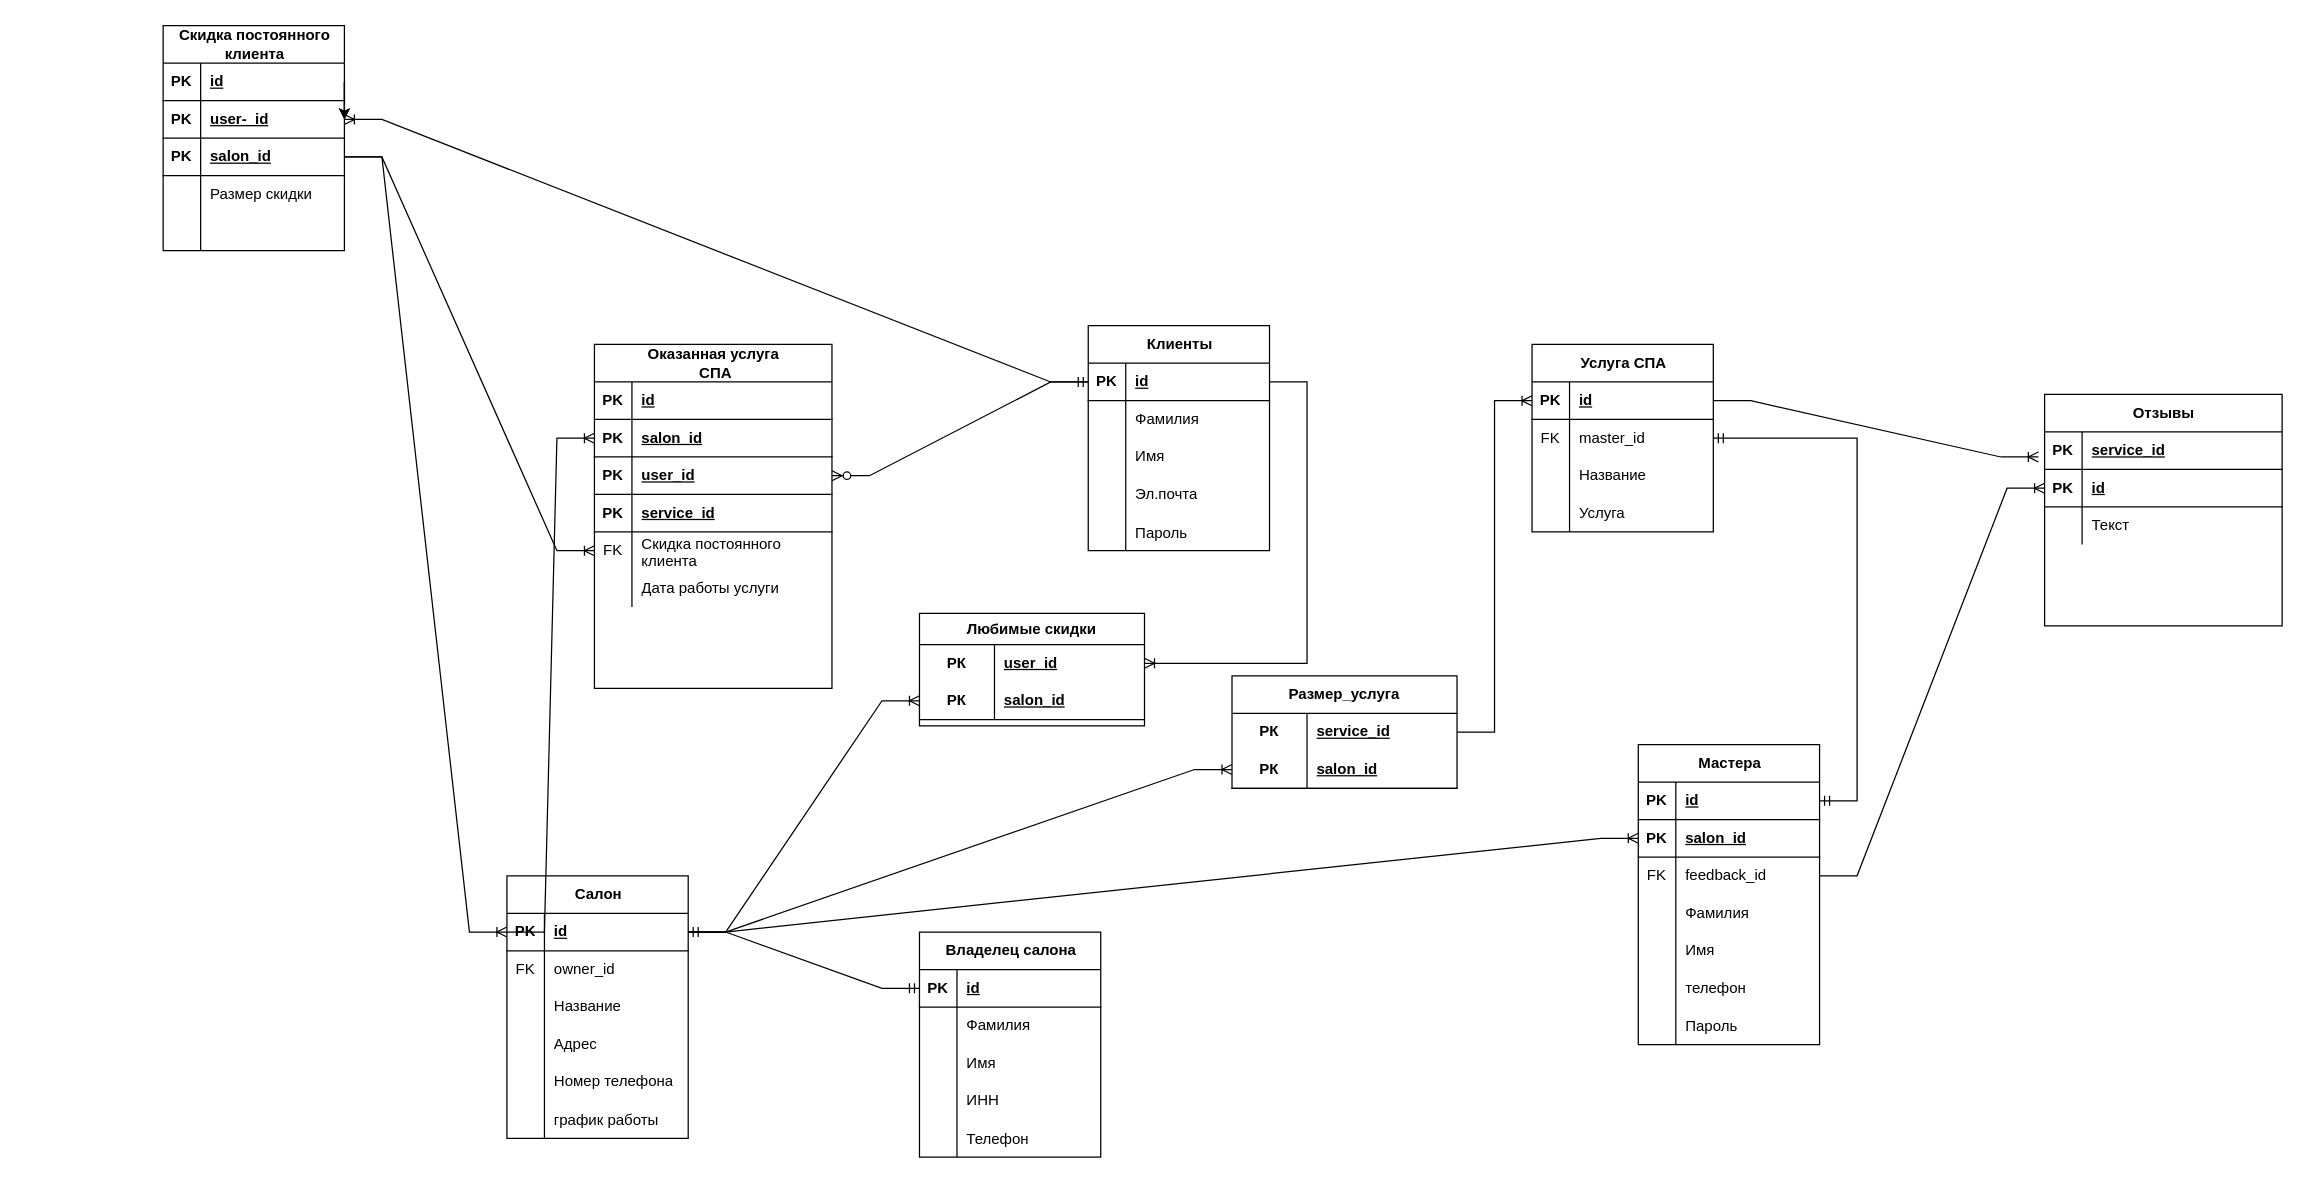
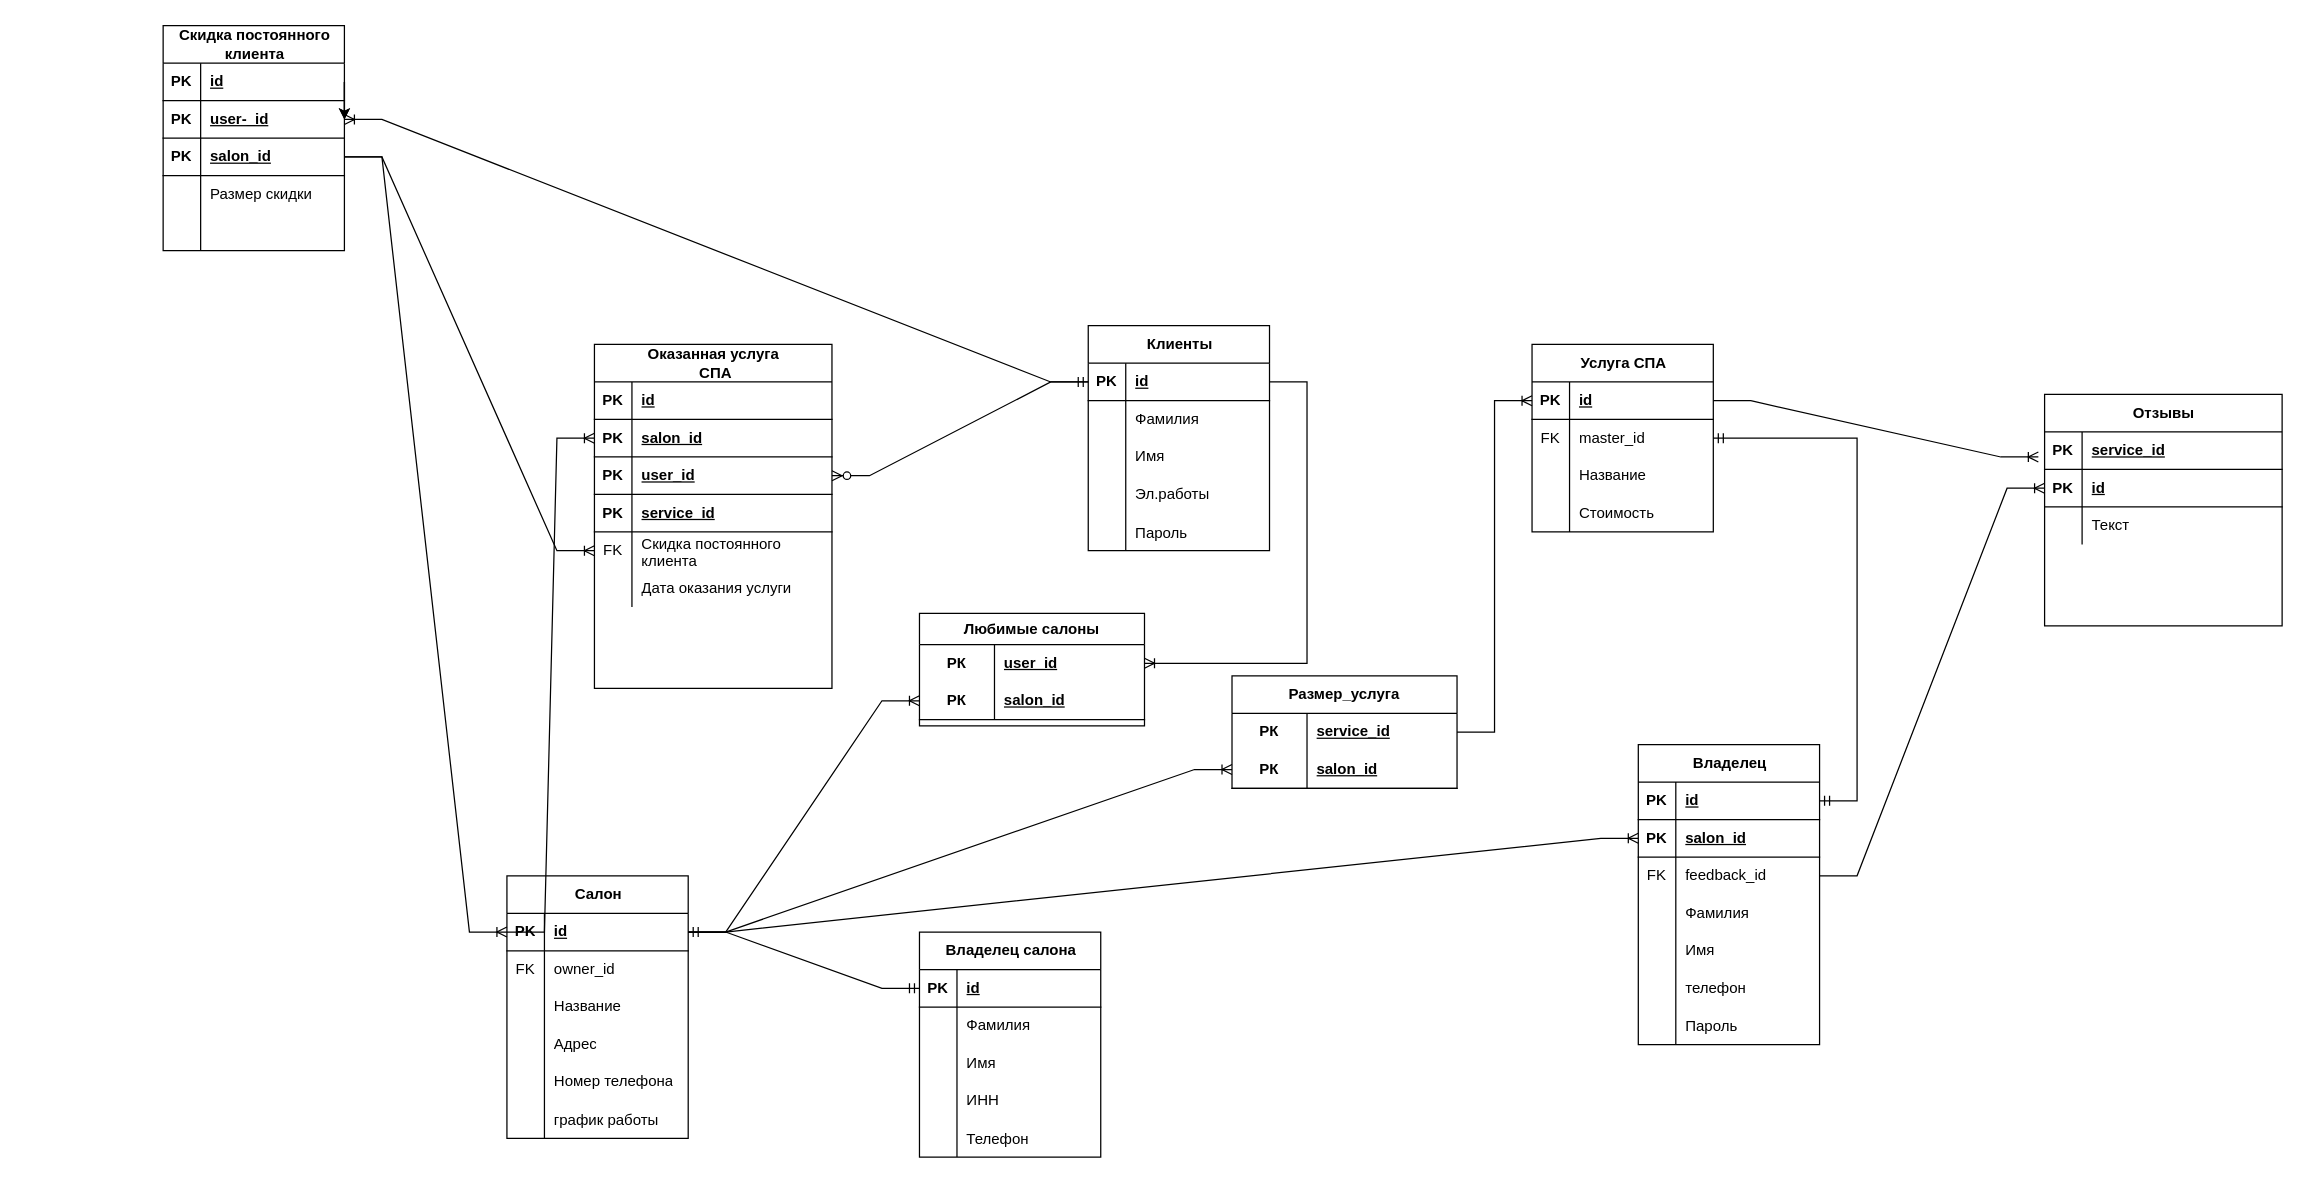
node "Эл.почта": label "Эл.почта" -> "Эл.работы"
node "Услуга": label "Услуга" -> "Стоимость"
node "Дата работы услуги": label "Дата работы услуги" -> "Дата оказания услуги"
node "Любимые скидки": label "Любимые скидки" -> "Любимые салоны"
node "Мастера": label "Мастера" -> "Владелец"
